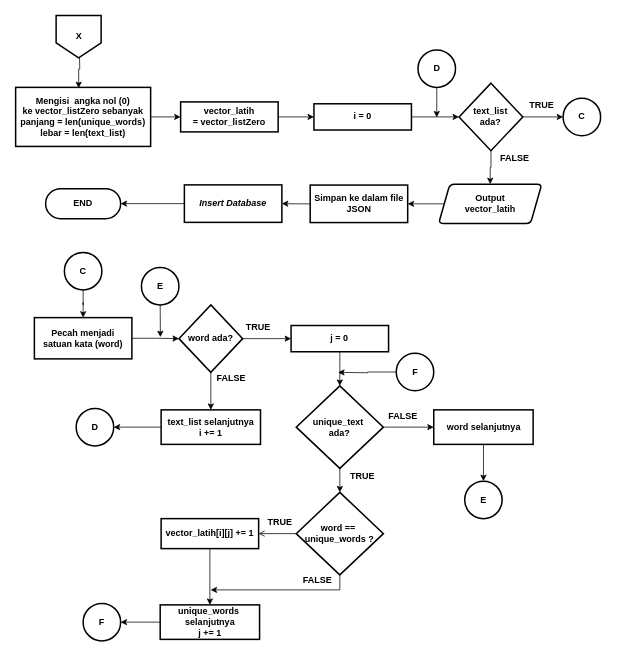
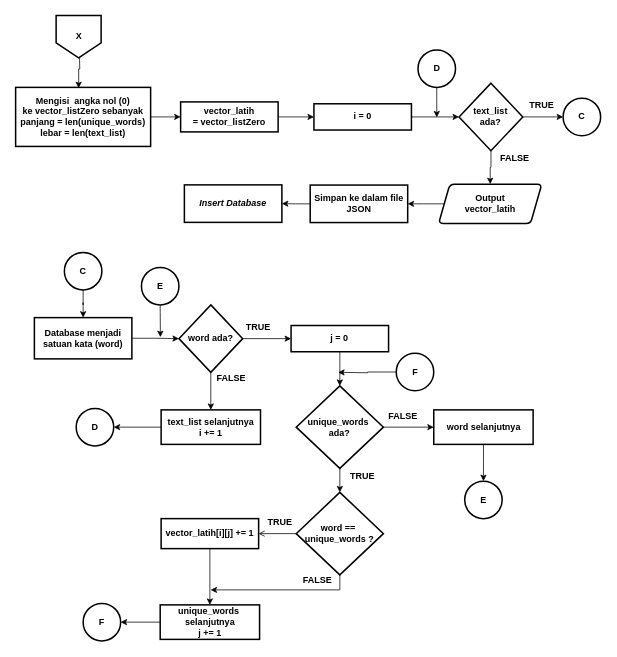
node "END": removed
edge "Insert Database" -> "END": removed
node "Pecah menjadi satuan kata (word)": label "Pecah menjadi satuan kata (word)" -> "Database menjadi satuan kata (word)"
node "unique_text ada?": label "unique_text ada?" -> "unique_words ada?"
